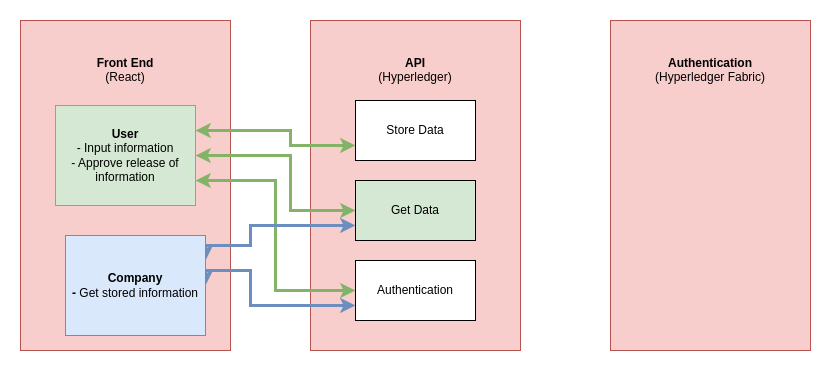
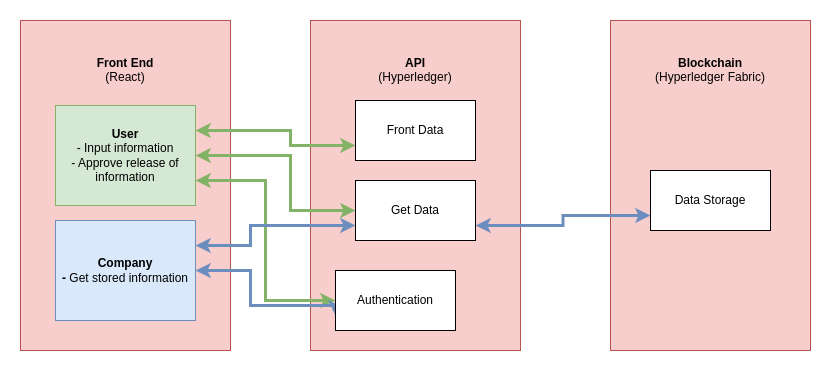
node "Authentication (Hyperledger Fabric)": label "Authentication (Hyperledger Fabric)" -> "Blockchain (Hyperledger Fabric)"
node "Store Data": label "Store Data" -> "Front Data"
node "Data Storage": added
node "Get Data": fillcolor #d5e8d4 -> #ffffff
edge "Data Storage" -- "Get Data": added
node "Company - Get stored information": moved (136, 286) -> (126, 271)
node "Authentication": moved (416, 291) -> (396, 301)
